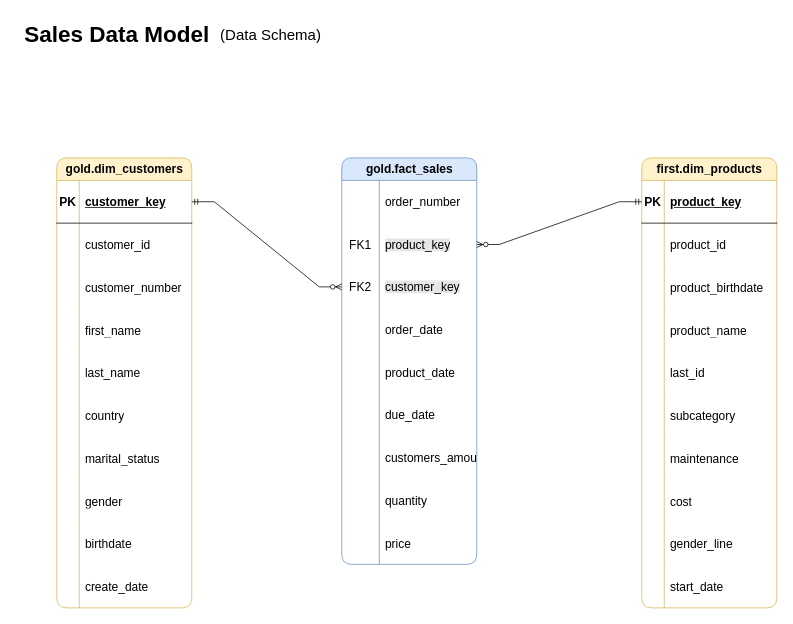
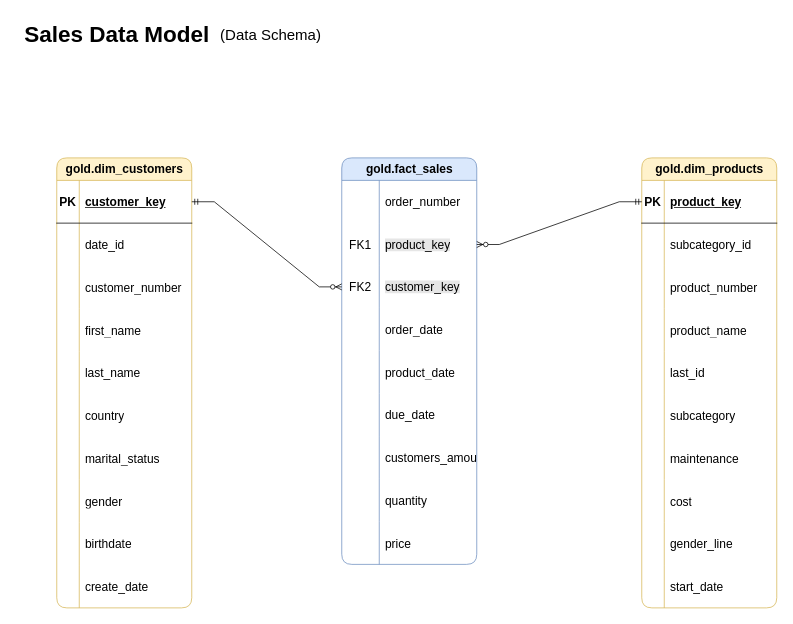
node "first.dim_products": label "first.dim_products" -> "gold.dim_products"
node "customer_id": label "customer_id" -> "date_id"
node "product_id": label "product_id" -> "subcategory_id"
node "product_birthdate": label "product_birthdate" -> "product_number"
